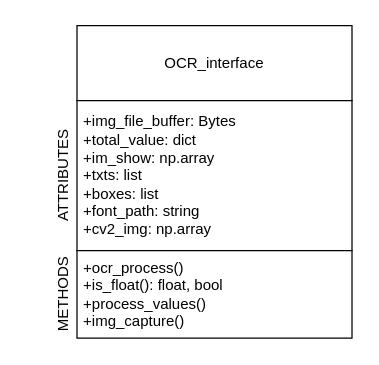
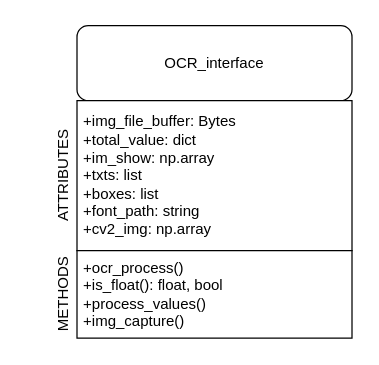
node "OCR_interface": shape rectangle -> rounded rectangle
